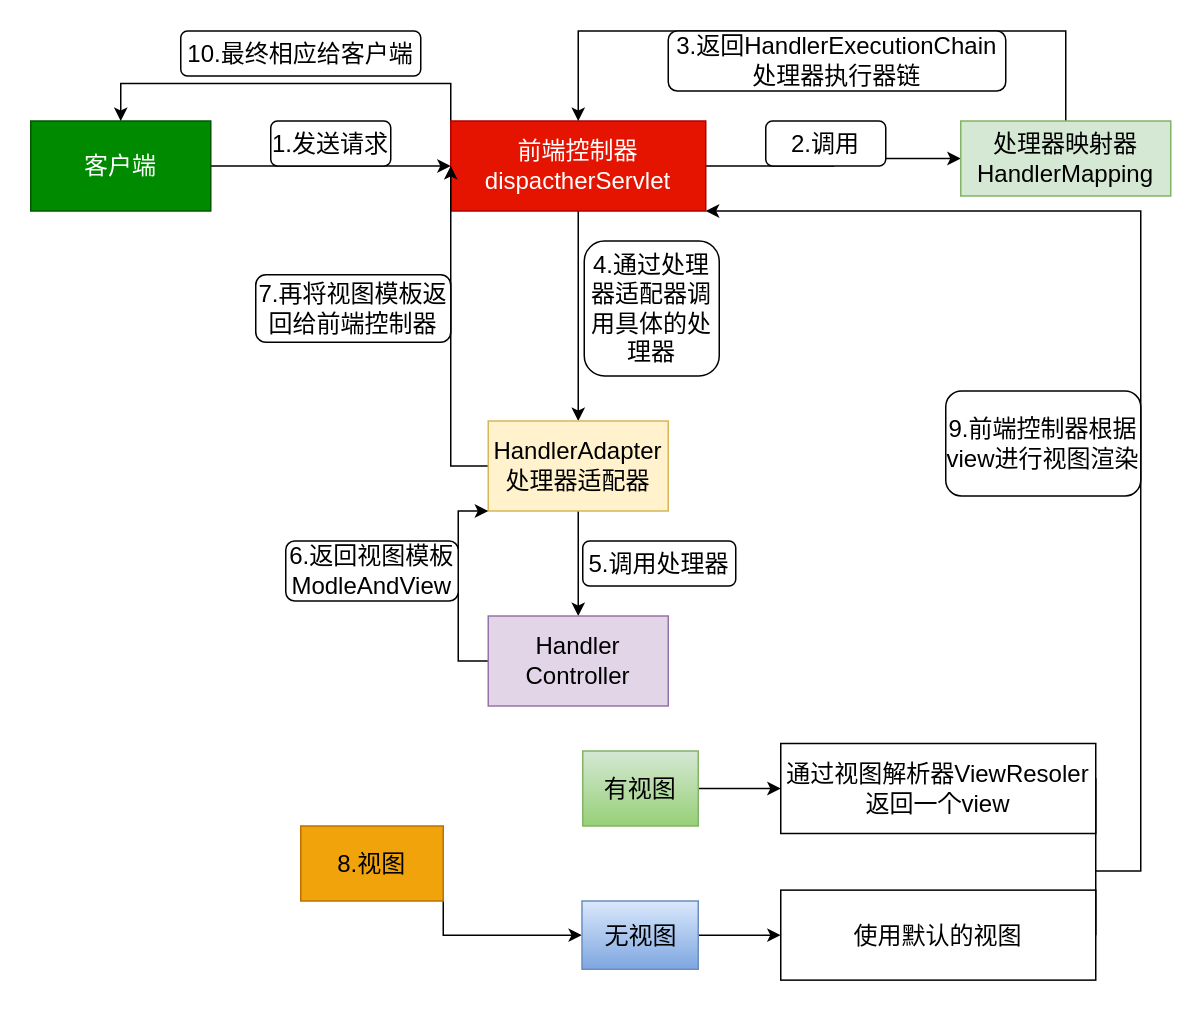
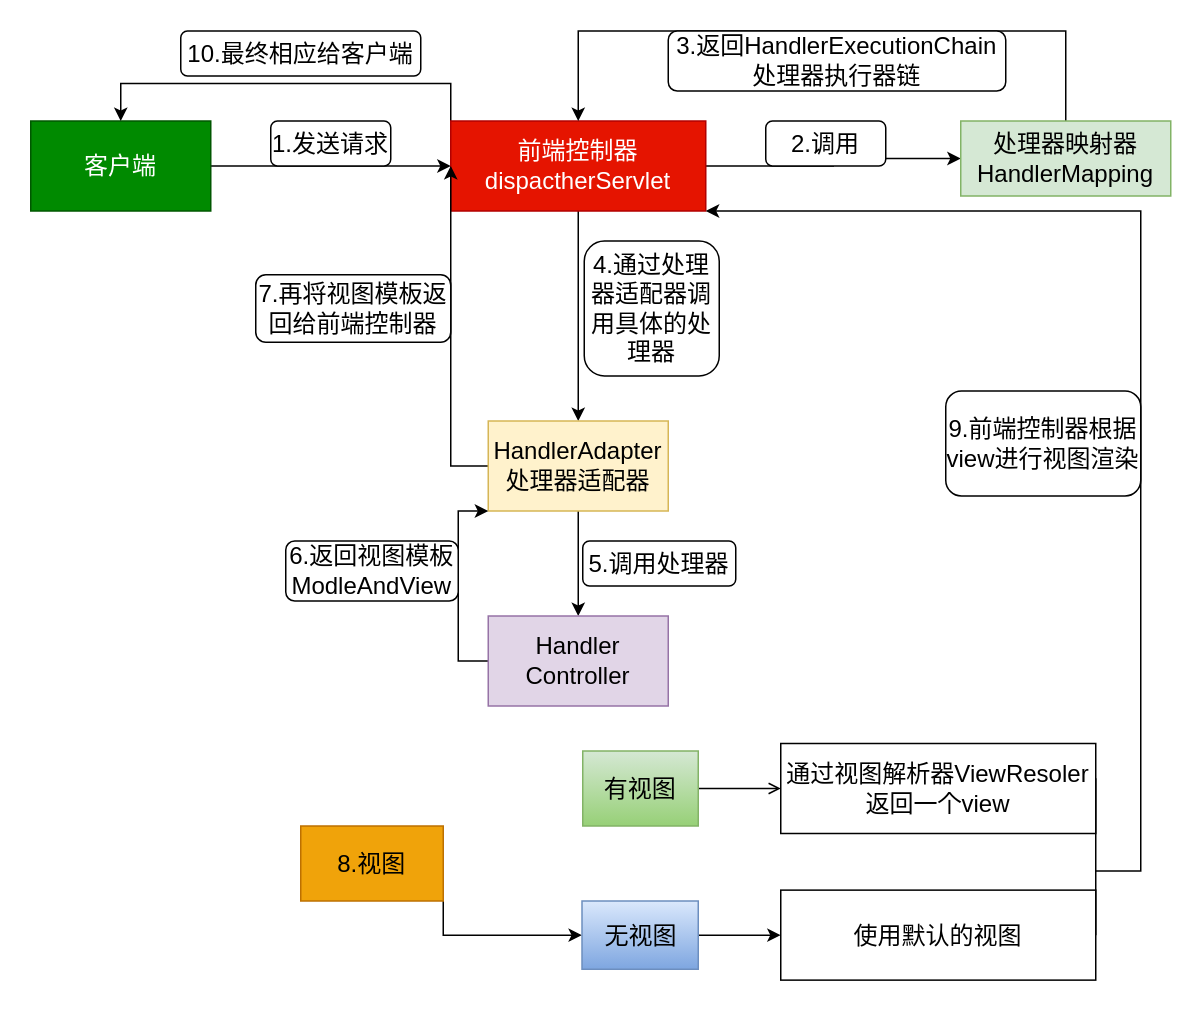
edge "有视图" -> "通过视图解析器ViewResoler返回一个view": arrowhead classic -> open
